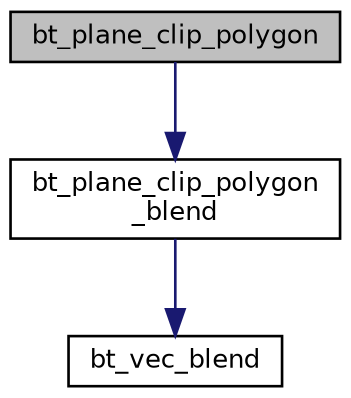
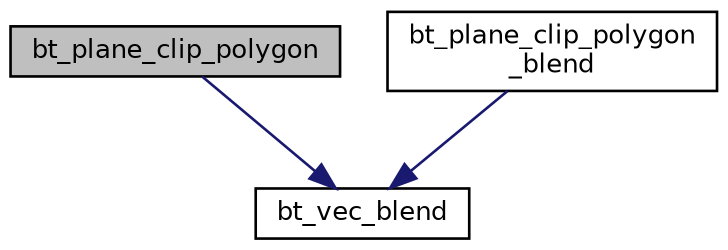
edge "bt_plane_clip_polygon" -> "bt_plane_clip_polygon _blend": now "bt_plane_clip_polygon" -> "bt_vec_blend"
